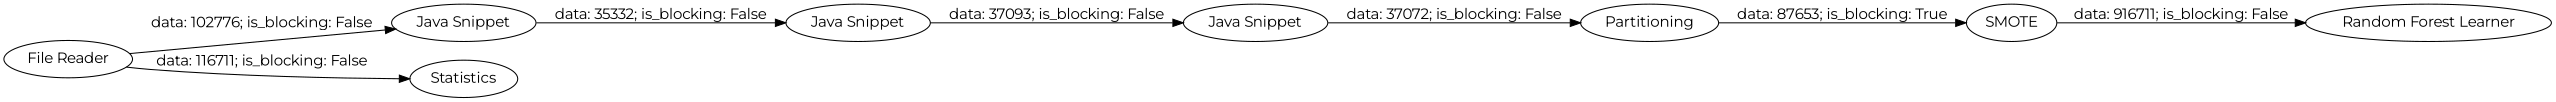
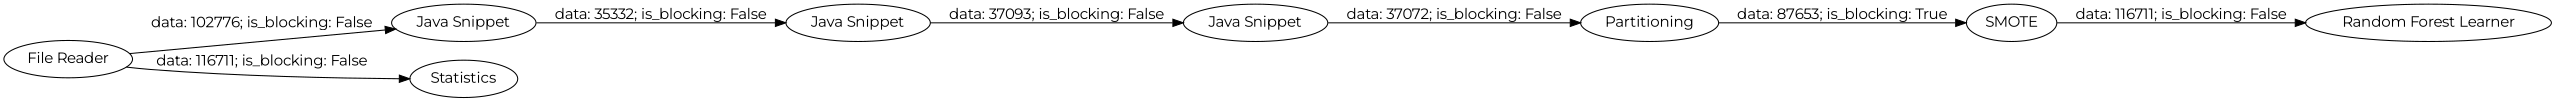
edge "SMOTE" -> "Random Forest Learner": label "data: 916711; is_blocking: False" -> "data: 116711; is_blocking: False"
